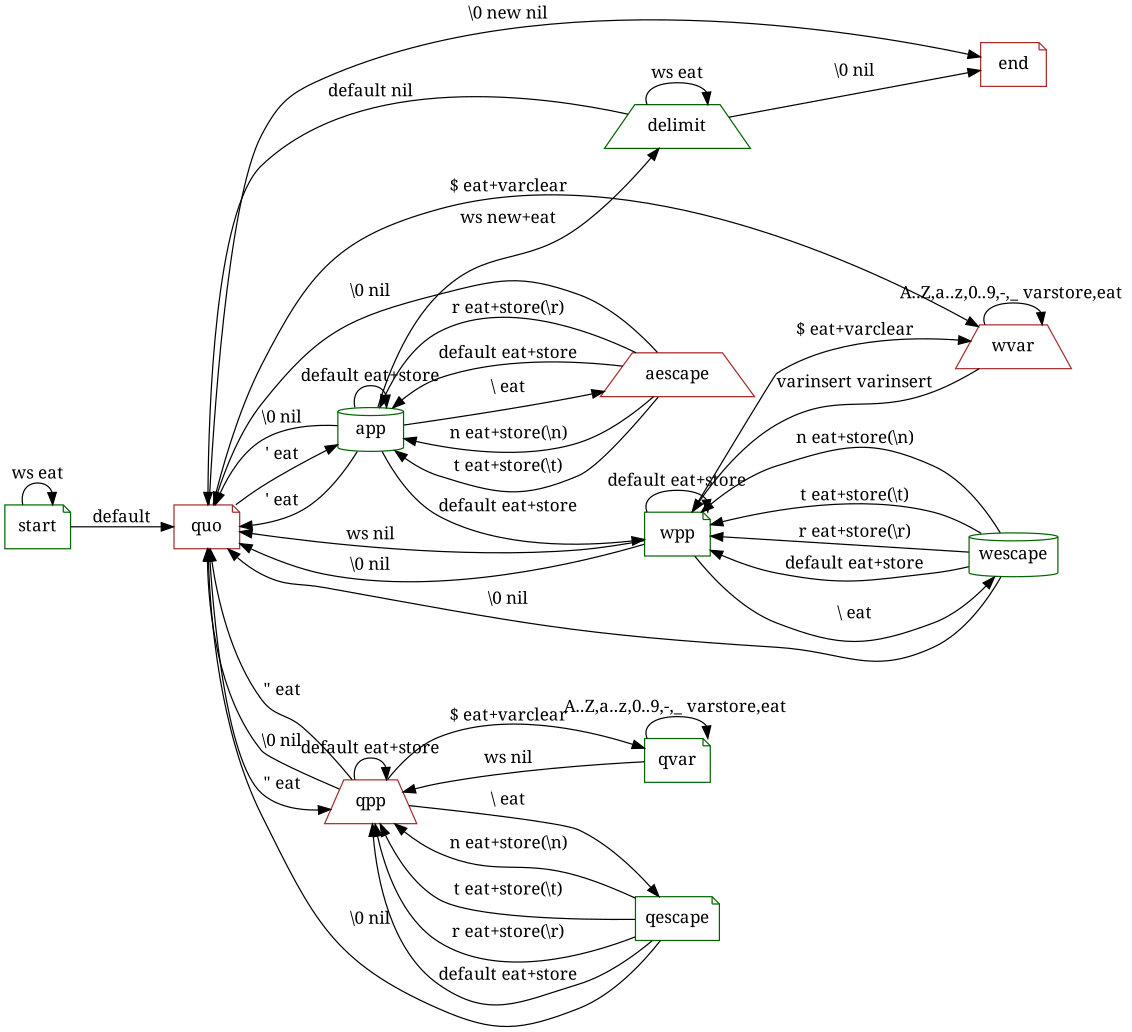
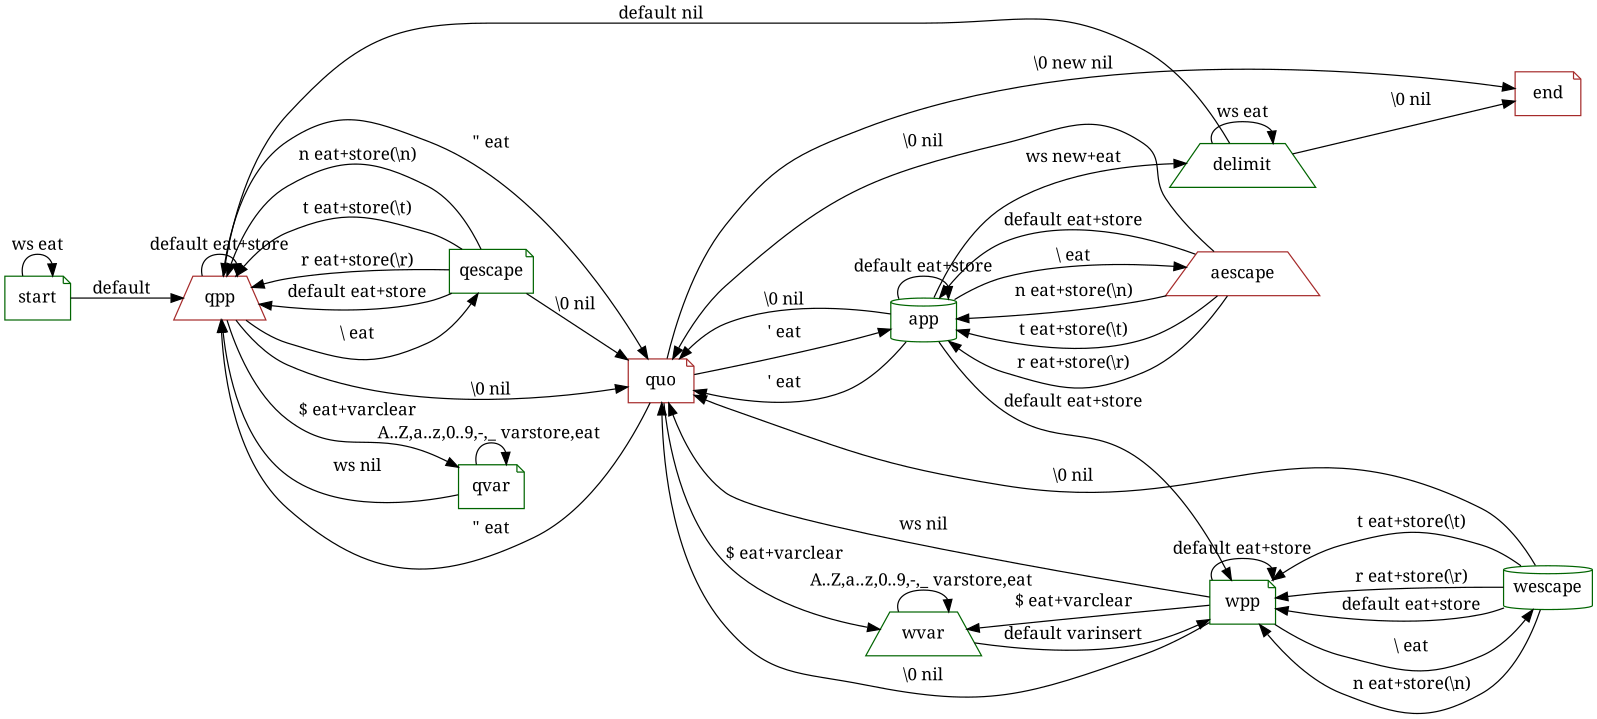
edge "delimit" -> "quo": now "delimit" -> "qpp"
node "wvar": color brown -> darkgreen
edge "wvar" -> "wpp": label "varinsert varinsert" -> "default varinsert"
edge "start" -> "quo": now "start" -> "qpp"
